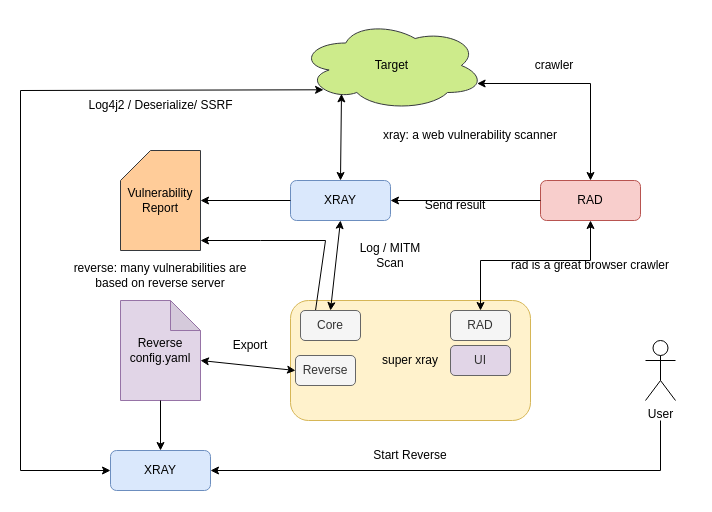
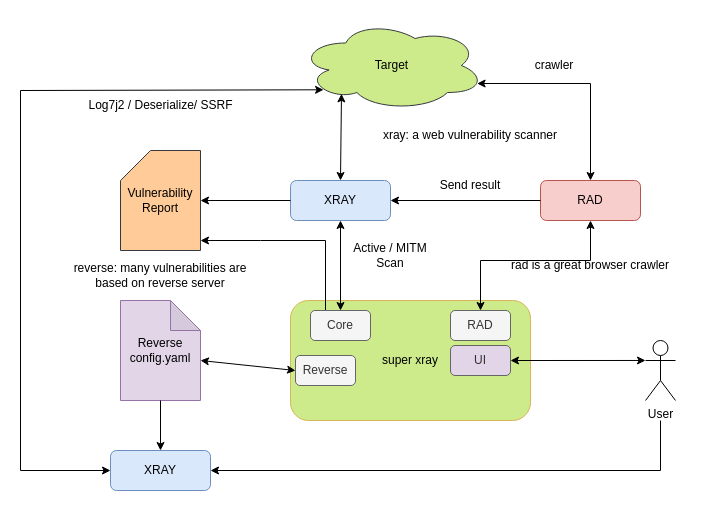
node "Log4j2 / Deserialize/ SSRF": label "Log4j2 / Deserialize/ SSRF" -> "Log7j2 / Deserialize/ SSRF"
node "Send result": moved (456, 206) -> (471, 186)
node "Log / MITM Scan": label "Log / MITM Scan" -> "Active / MITM Scan"
node "Core": moved (331, 326) -> (341, 326)
node "Export": removed
edge "UI" -- "User": added
node "super xray": fillcolor #fff2cc -> #cdeb8b
node "Start Reverse": removed
